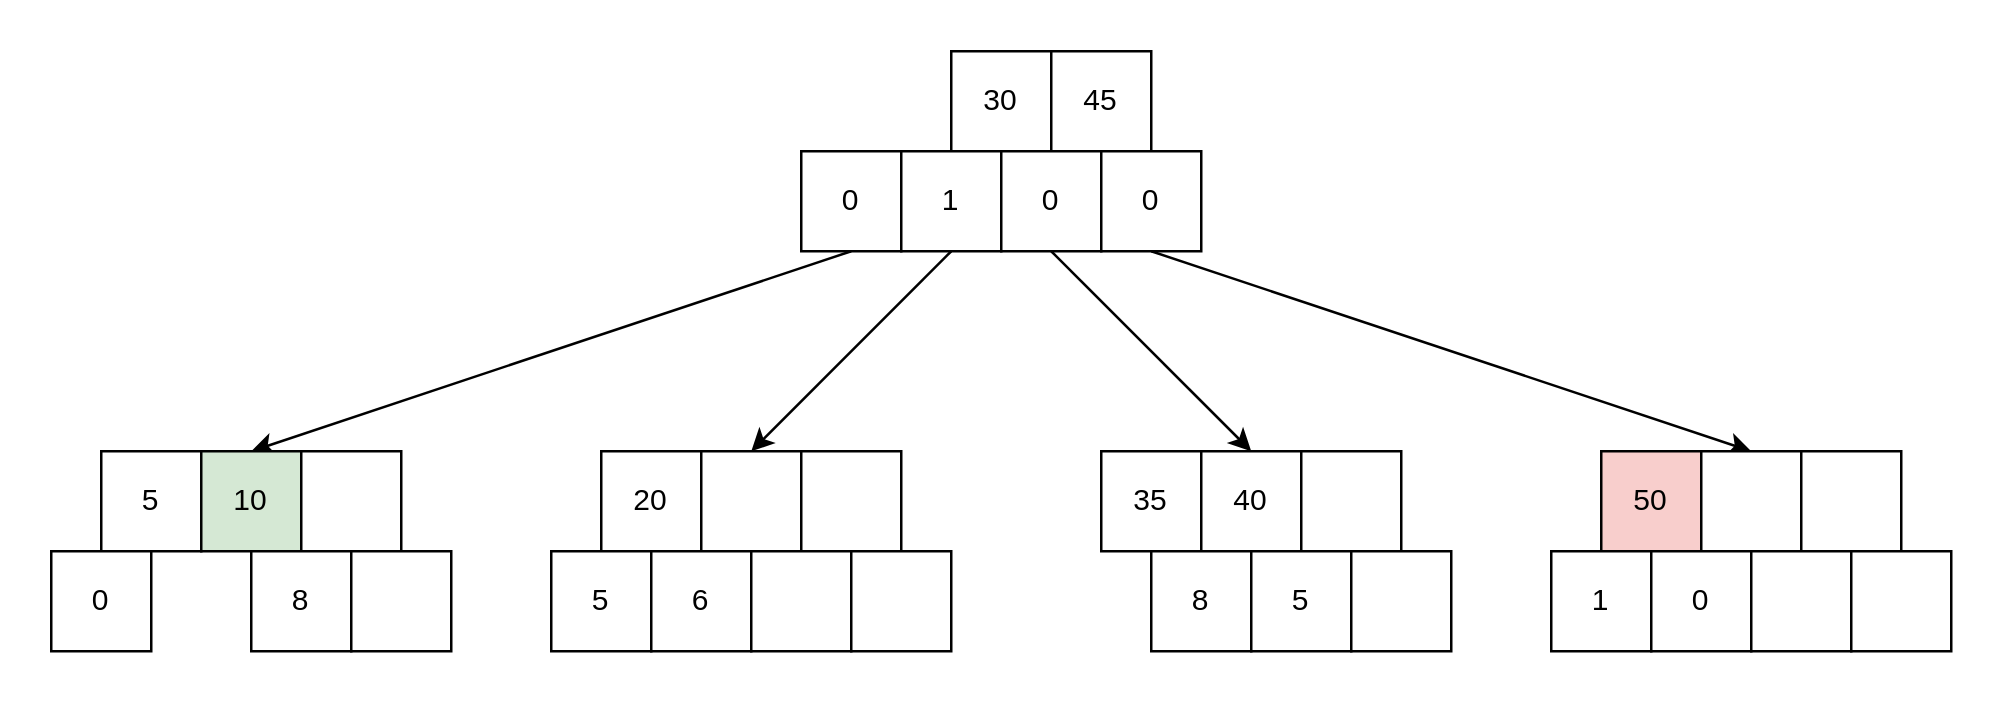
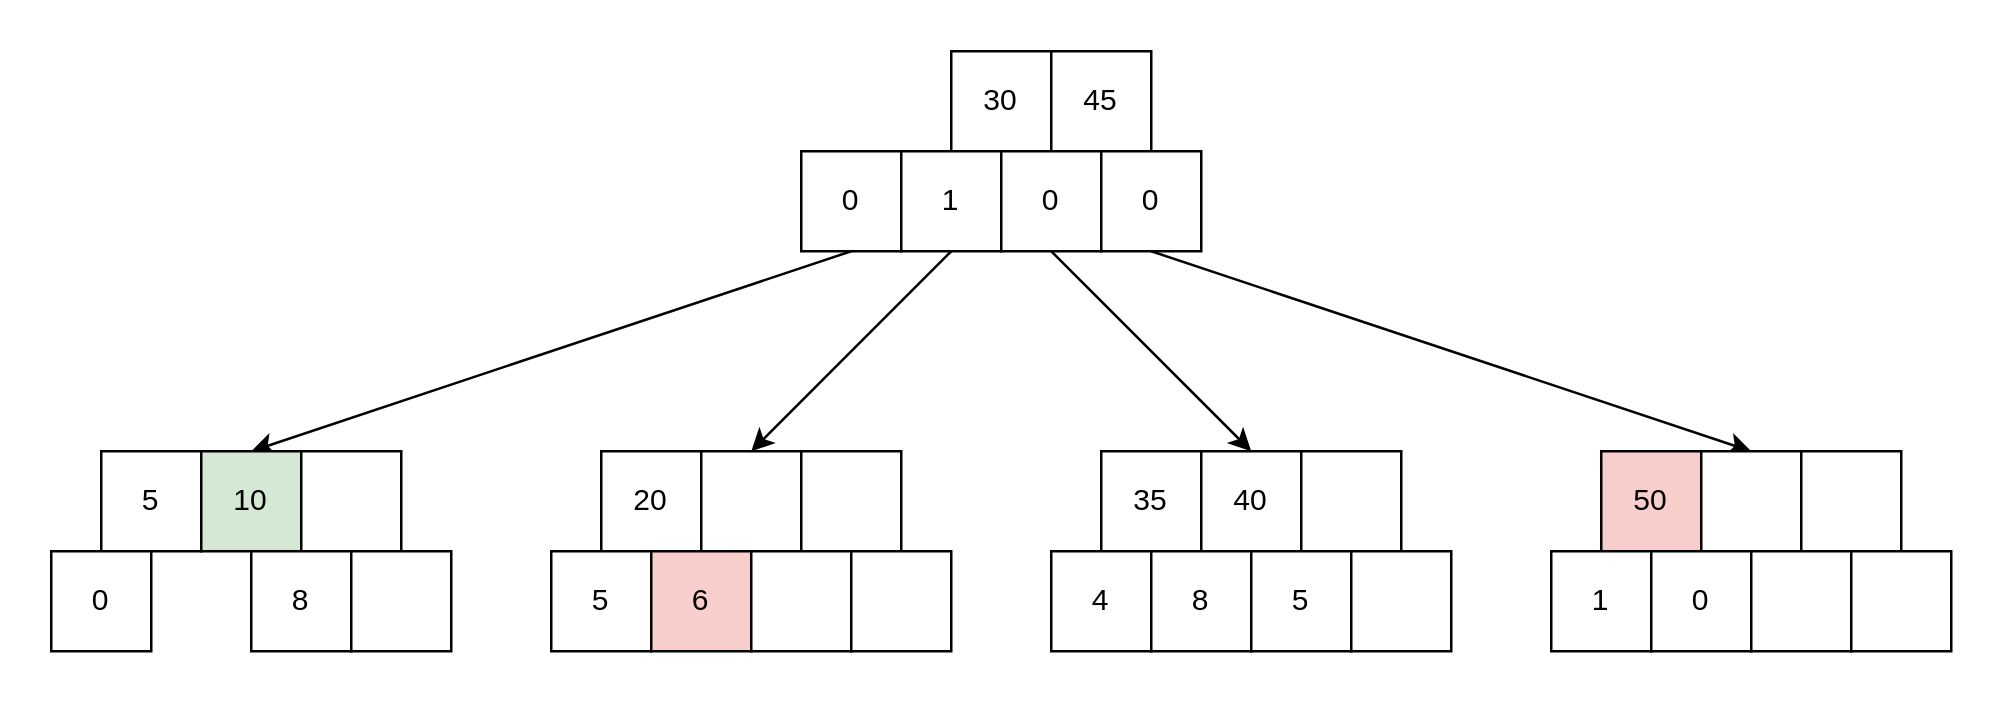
node "6": fillcolor #ffffff -> #f8cecc
node "4": added
